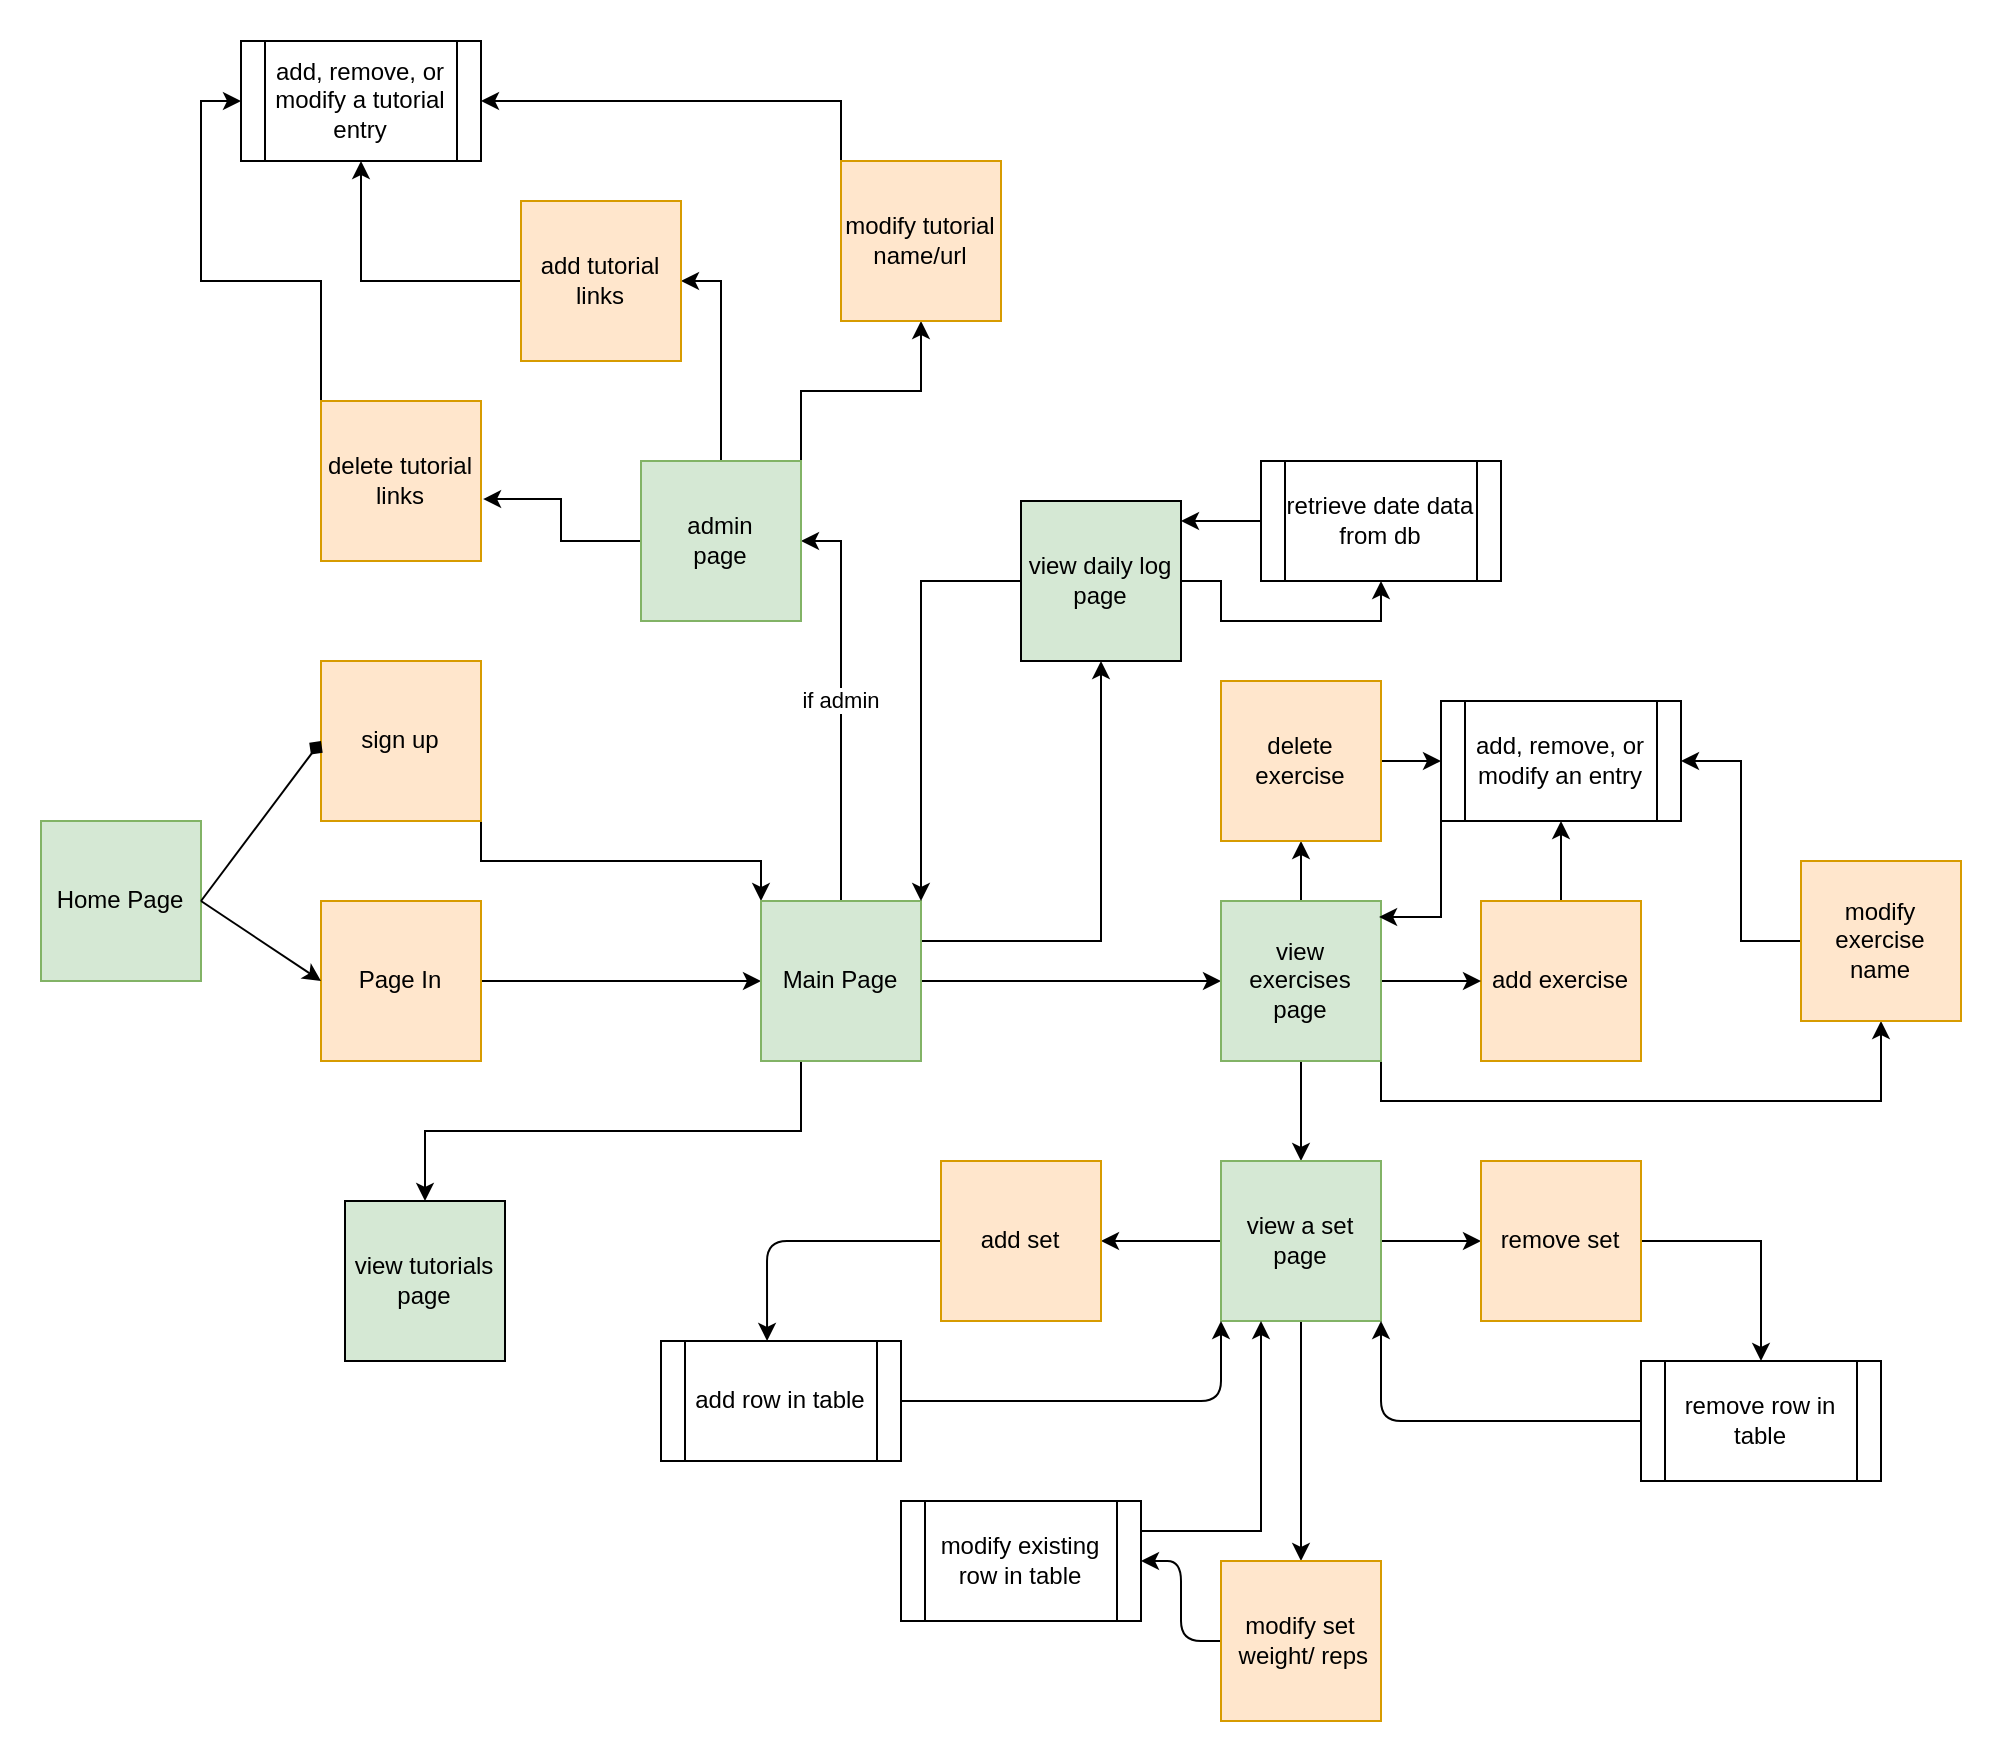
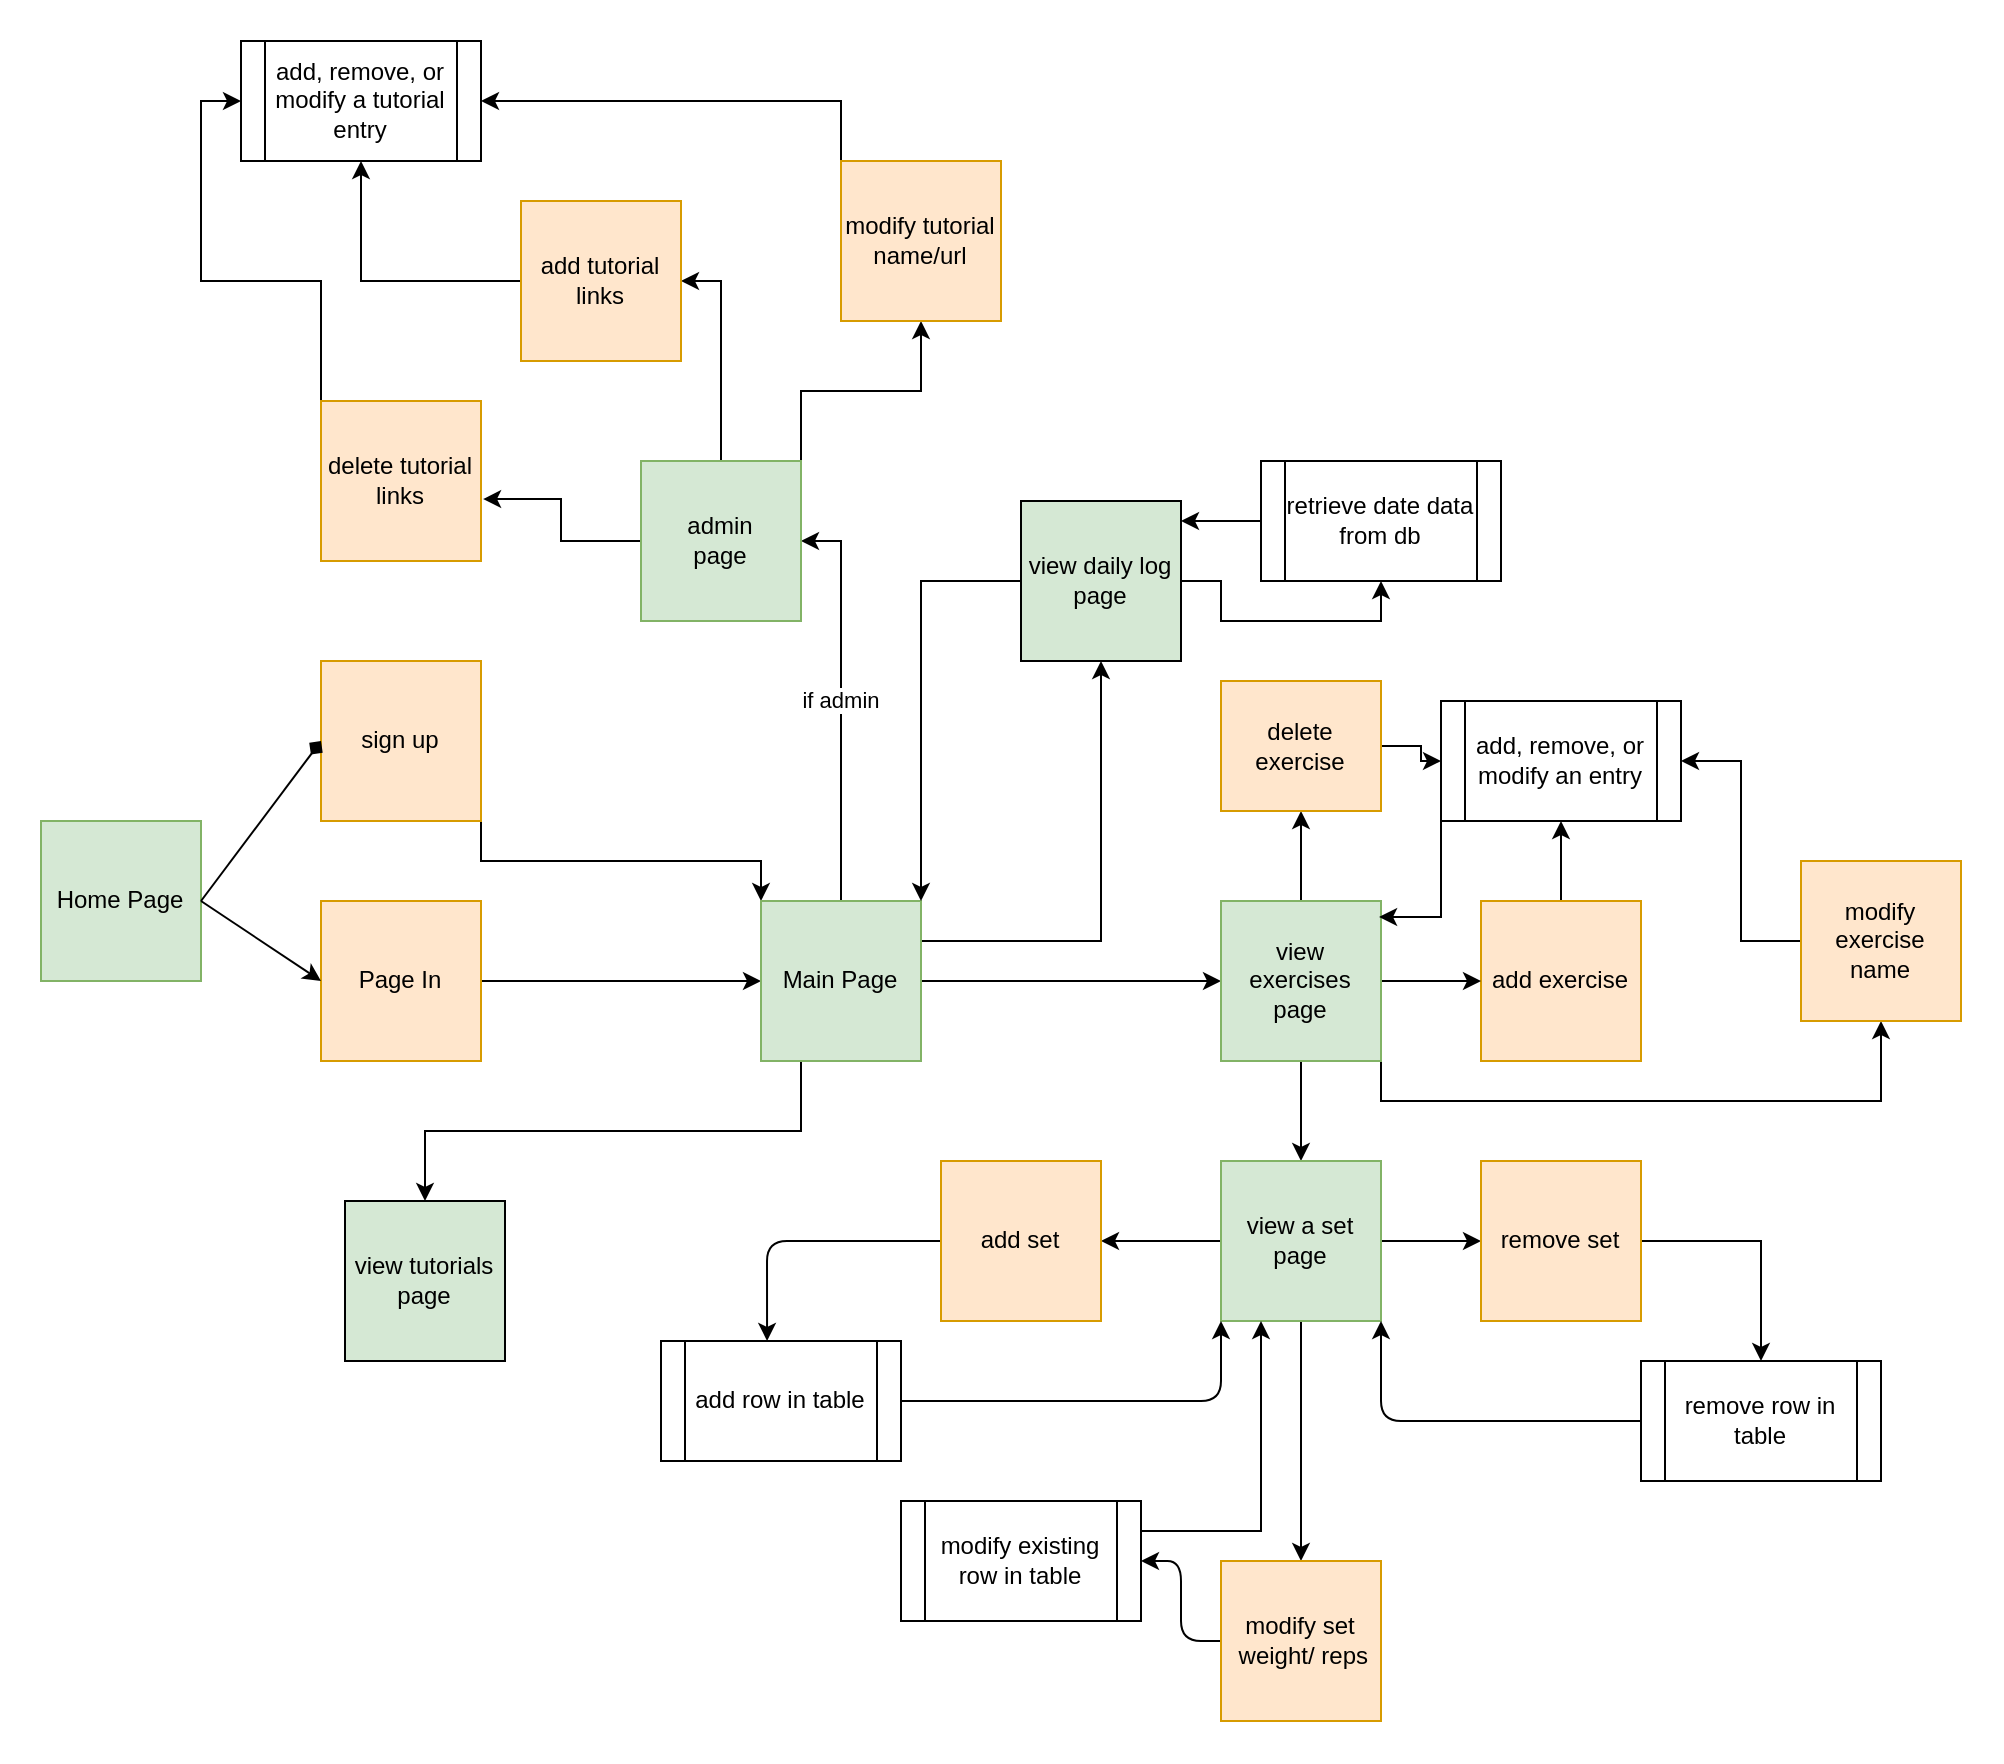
node "delete exercise": size 160x160 -> 160x130
